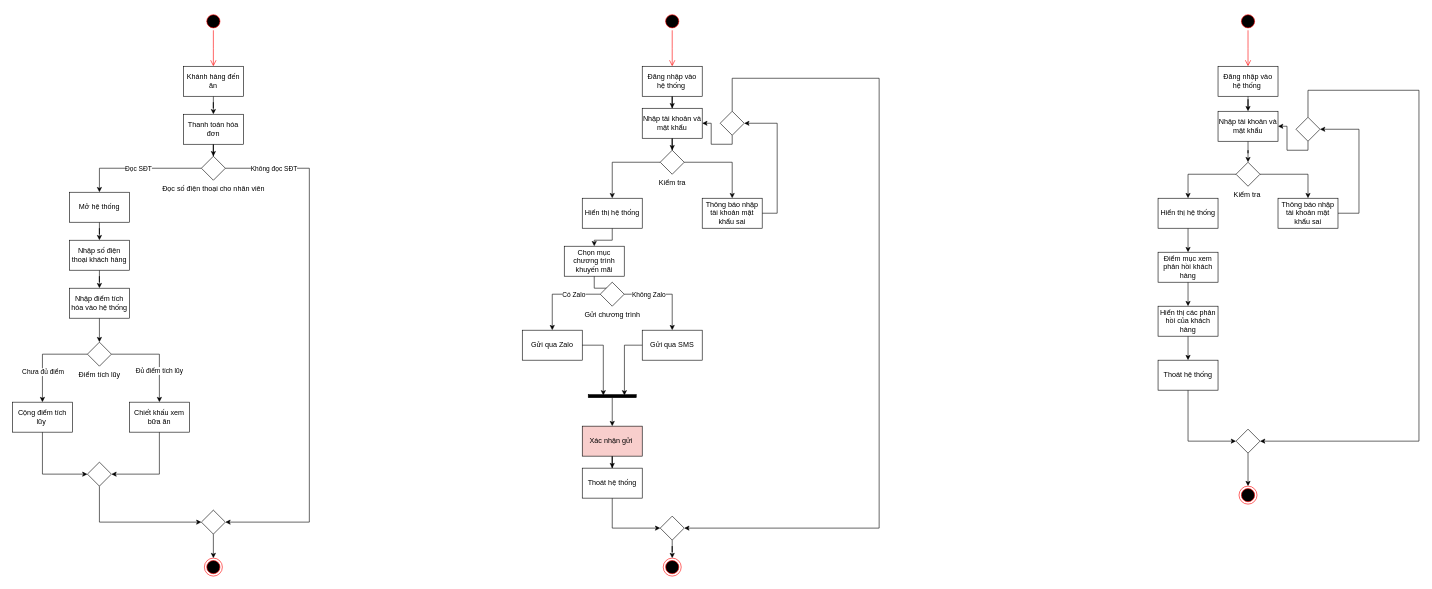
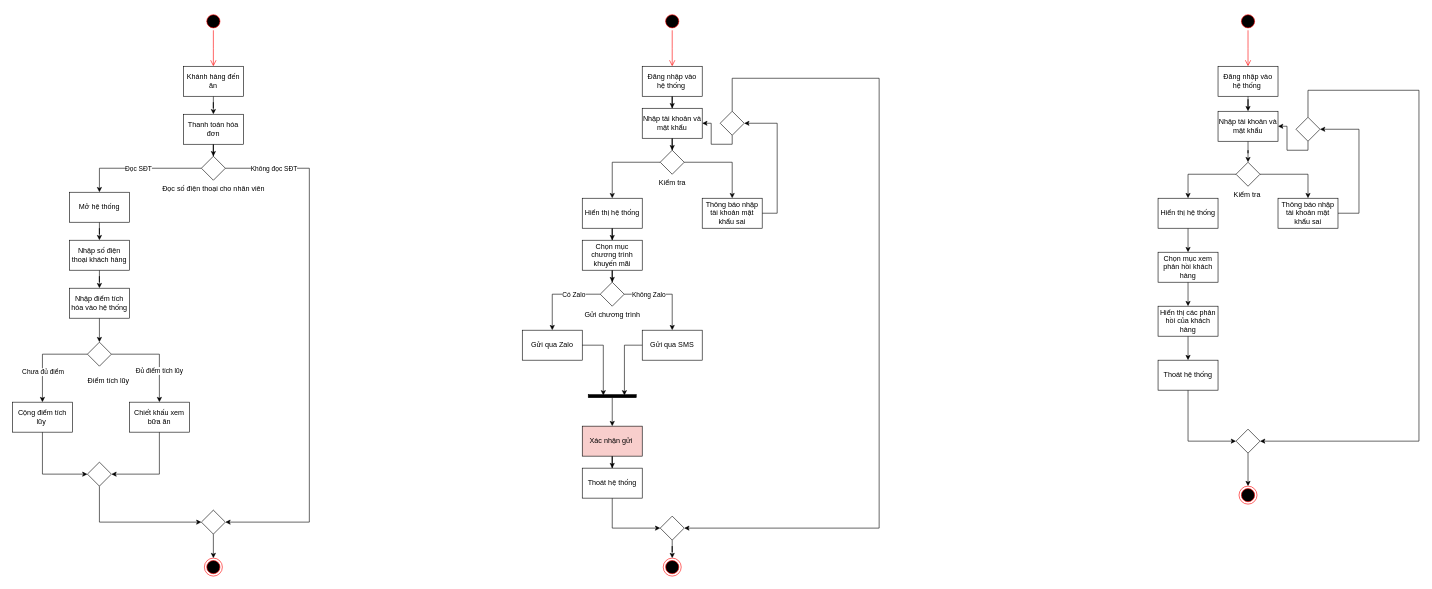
node "Chọn mục chương trình khuyến mãi": moved (594, 261) -> (612, 255)
node "Điểm mục xem phản hồi khách hàng": label "Điểm mục xem phản hồi khách hàng" -> "Chọn mục xem phản hồi khách hàng"
node "Điểm tích lũy": moved (99, 375) -> (108, 381)
